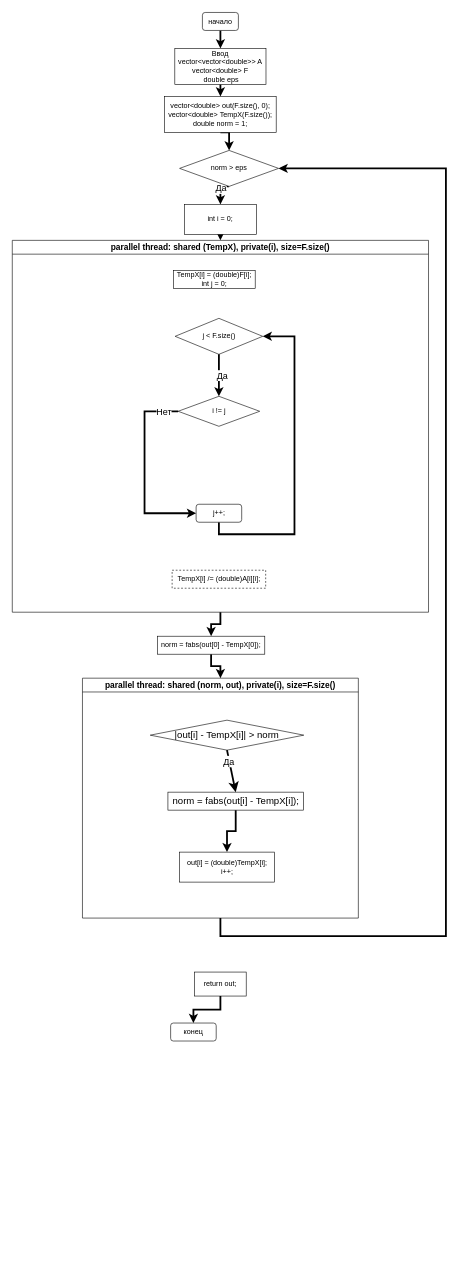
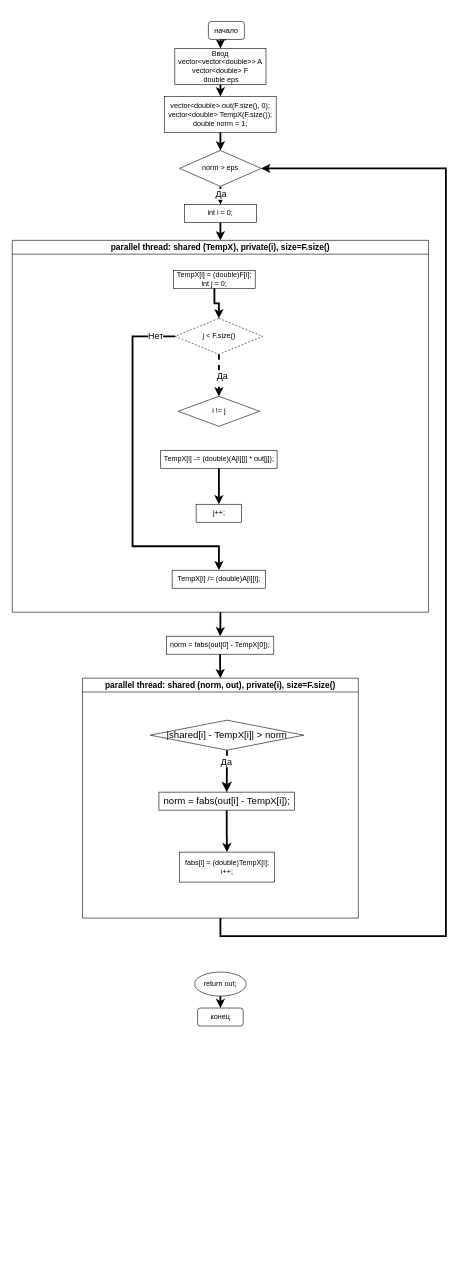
node "начало": moved (221, 21) -> (227, 30)
node "norm > eps": size 99x36 -> 82x36
node "int i = 0;": size 72x30 -> 72x18
edge "TempX[i] = (double)F[i]; int j = 0;" -> "j < F.size()": added
node "j < F.size()": style solid -> dashed
edge "j < F.size()" -> "i != j": style solid -> dashed
node "TempX[i] -= (double)(A[i][j] * out[j]);": added
edge "j++;" -> "j < F.size()": removed
edge "i != j" -> "j++;": removed, label "Нет"
edge "j < F.size()" -> "TempX[i] /= (double)A[i][i];": added, label "Нет"
edge "TempX[i] -= (double)(A[i][j] * out[j]);" -> "j++;": added
node "j++;": shape rounded rectangle -> rectangle
node "TempX[i] /= (double)A[i][i];": style dashed -> solid
node "norm = fabs(out[0] - TempX[0]);": moved (211, 645) -> (220, 645)
node "|out[i] - TempX[i]| > norm": label "|out[i] - TempX[i]| > norm" -> "|shared[i] - TempX[i]| > norm"
node "norm = fabs(out[i] - TempX[i]);": moved (236, 801) -> (227, 801)
node "out[i] = (double)TempX[i]; i++;": label "out[i] = (double)TempX[i]; i++;" -> "fabs[i] = (double)TempX[i]; i++;"
node "return out;": shape rectangle -> ellipse
node "конец": moved (194, 1032) -> (221, 1017)
